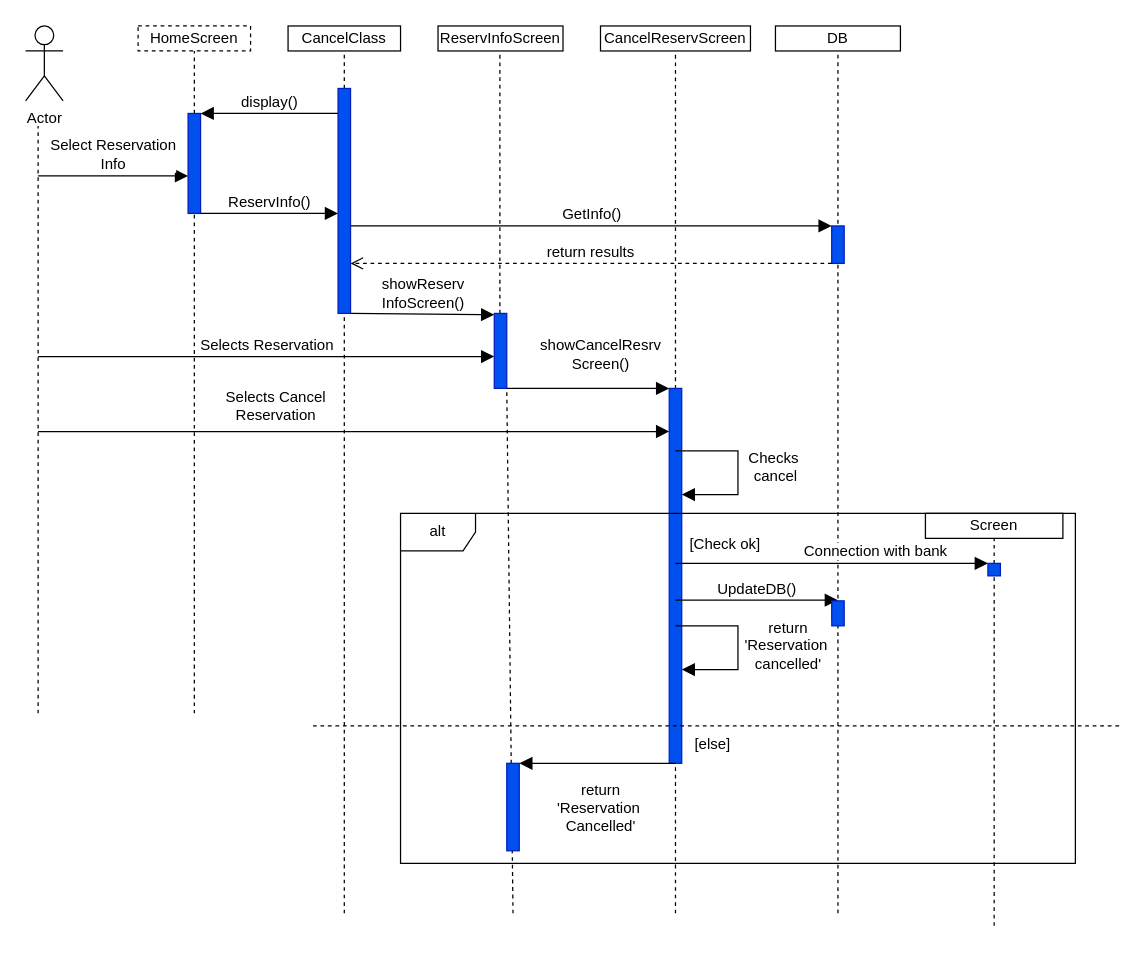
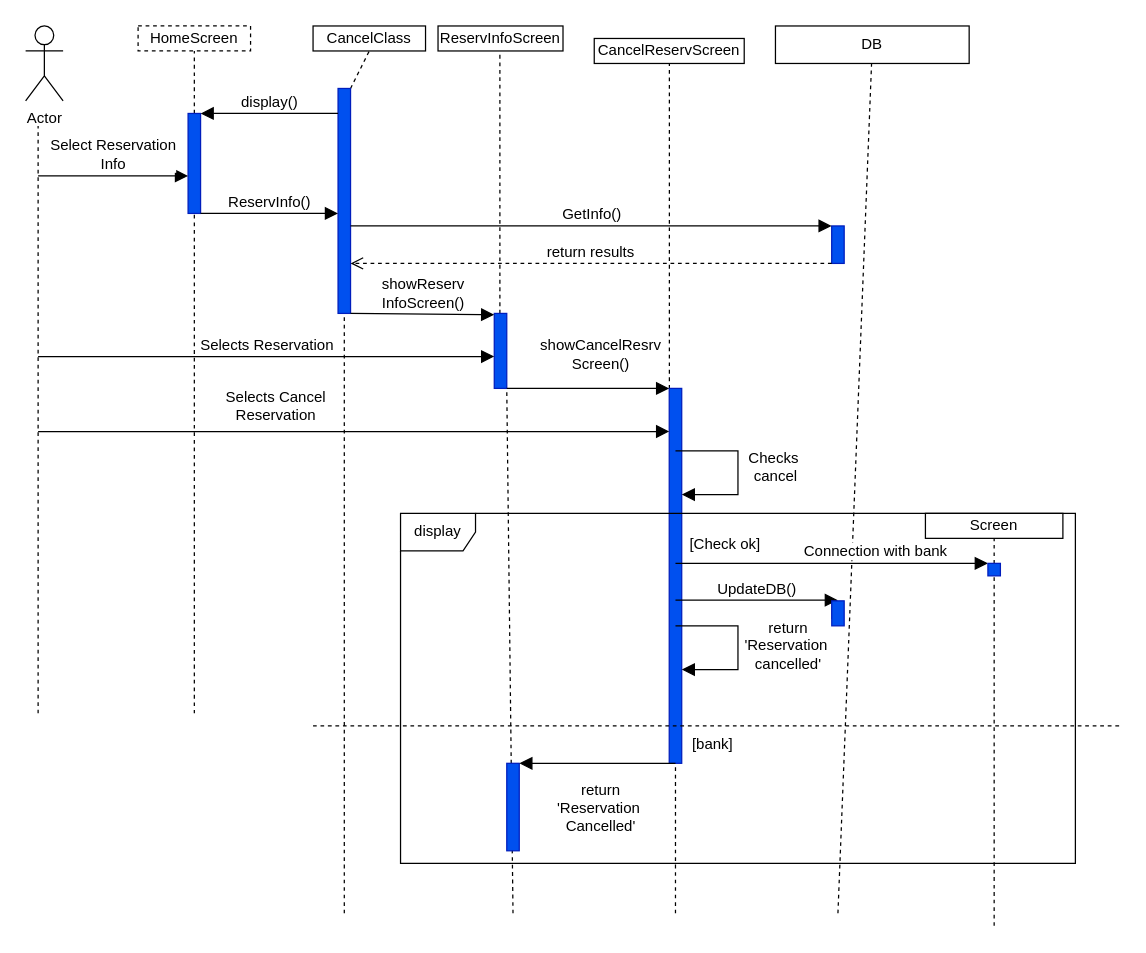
node "CancelClass": moved (344, 38) -> (369, 38)
node "CancelReservScreen": moved (676, 38) -> (669, 51)
node "DB": size 125x25 -> 194x38
node "alt": label "alt" -> "display"
node "[else]": label "[else]" -> "[bank]"
